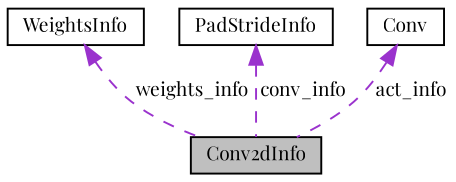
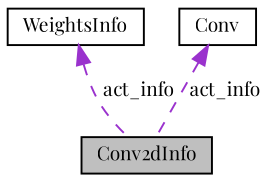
node "PadStrideInfo": removed
edge "Conv2dInfo" -> "WeightsInfo": label " weights_info" -> " act_info"
